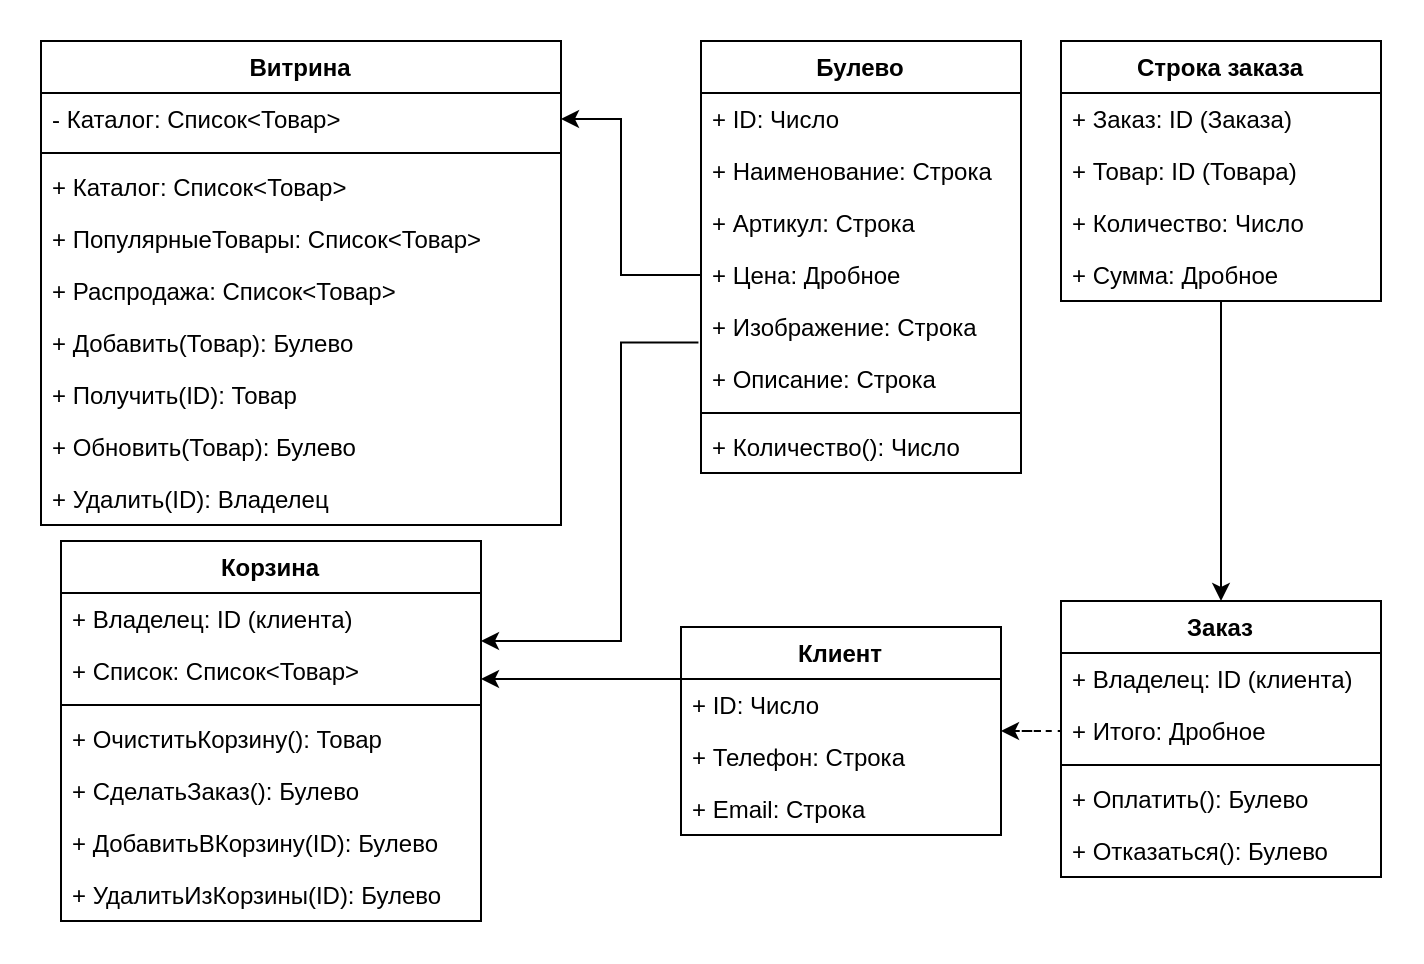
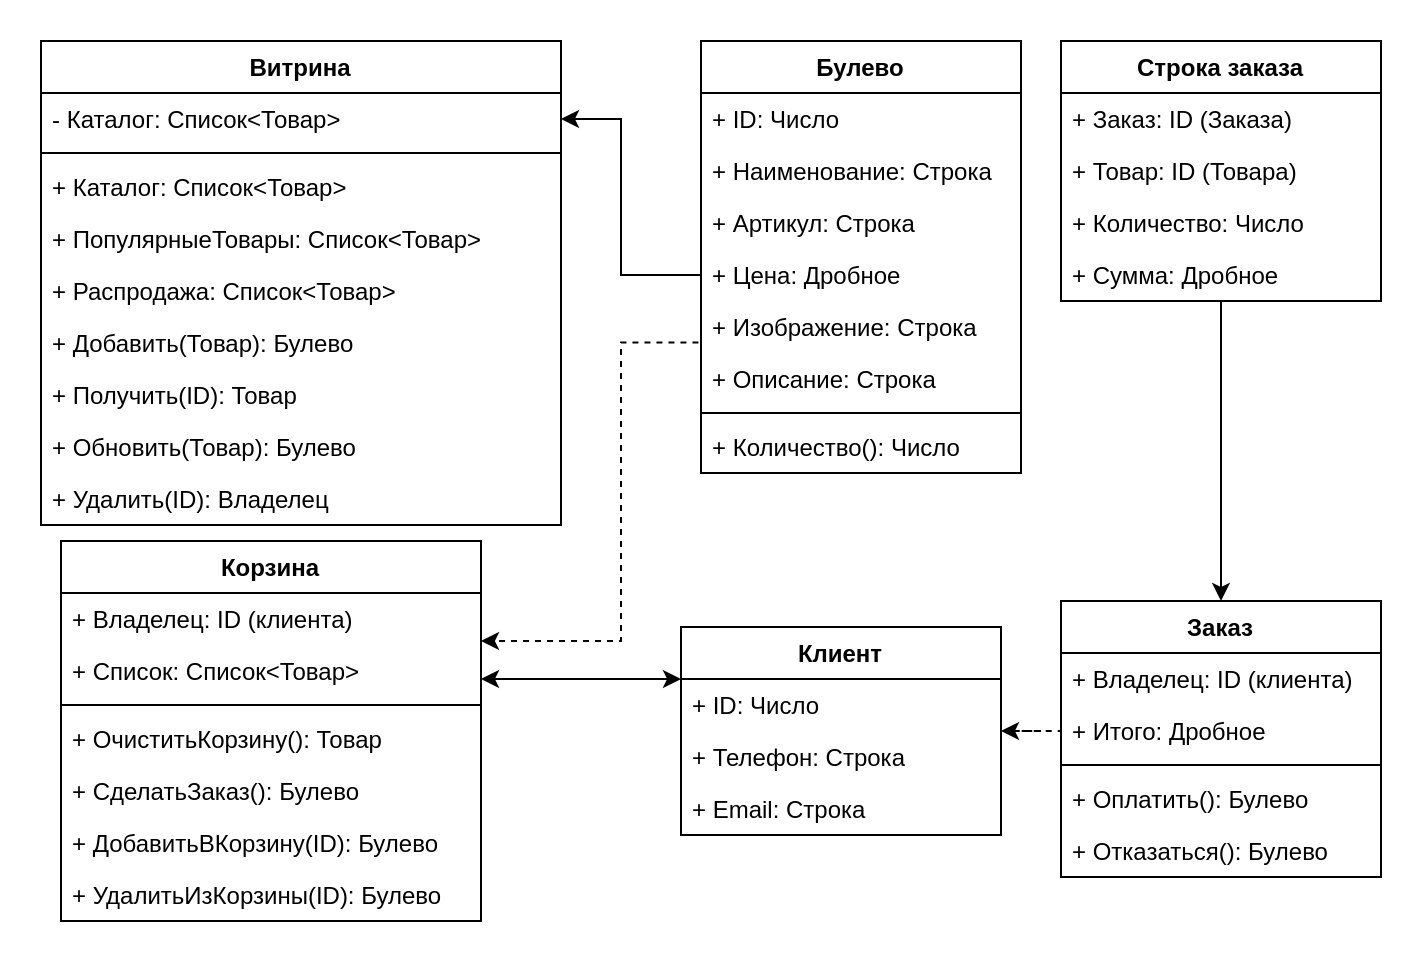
edge "+ Изображение: Строка" -> "Корзина": style solid -> dashed
edge "Клиент" -> "Корзина": arrowhead none -> classic
